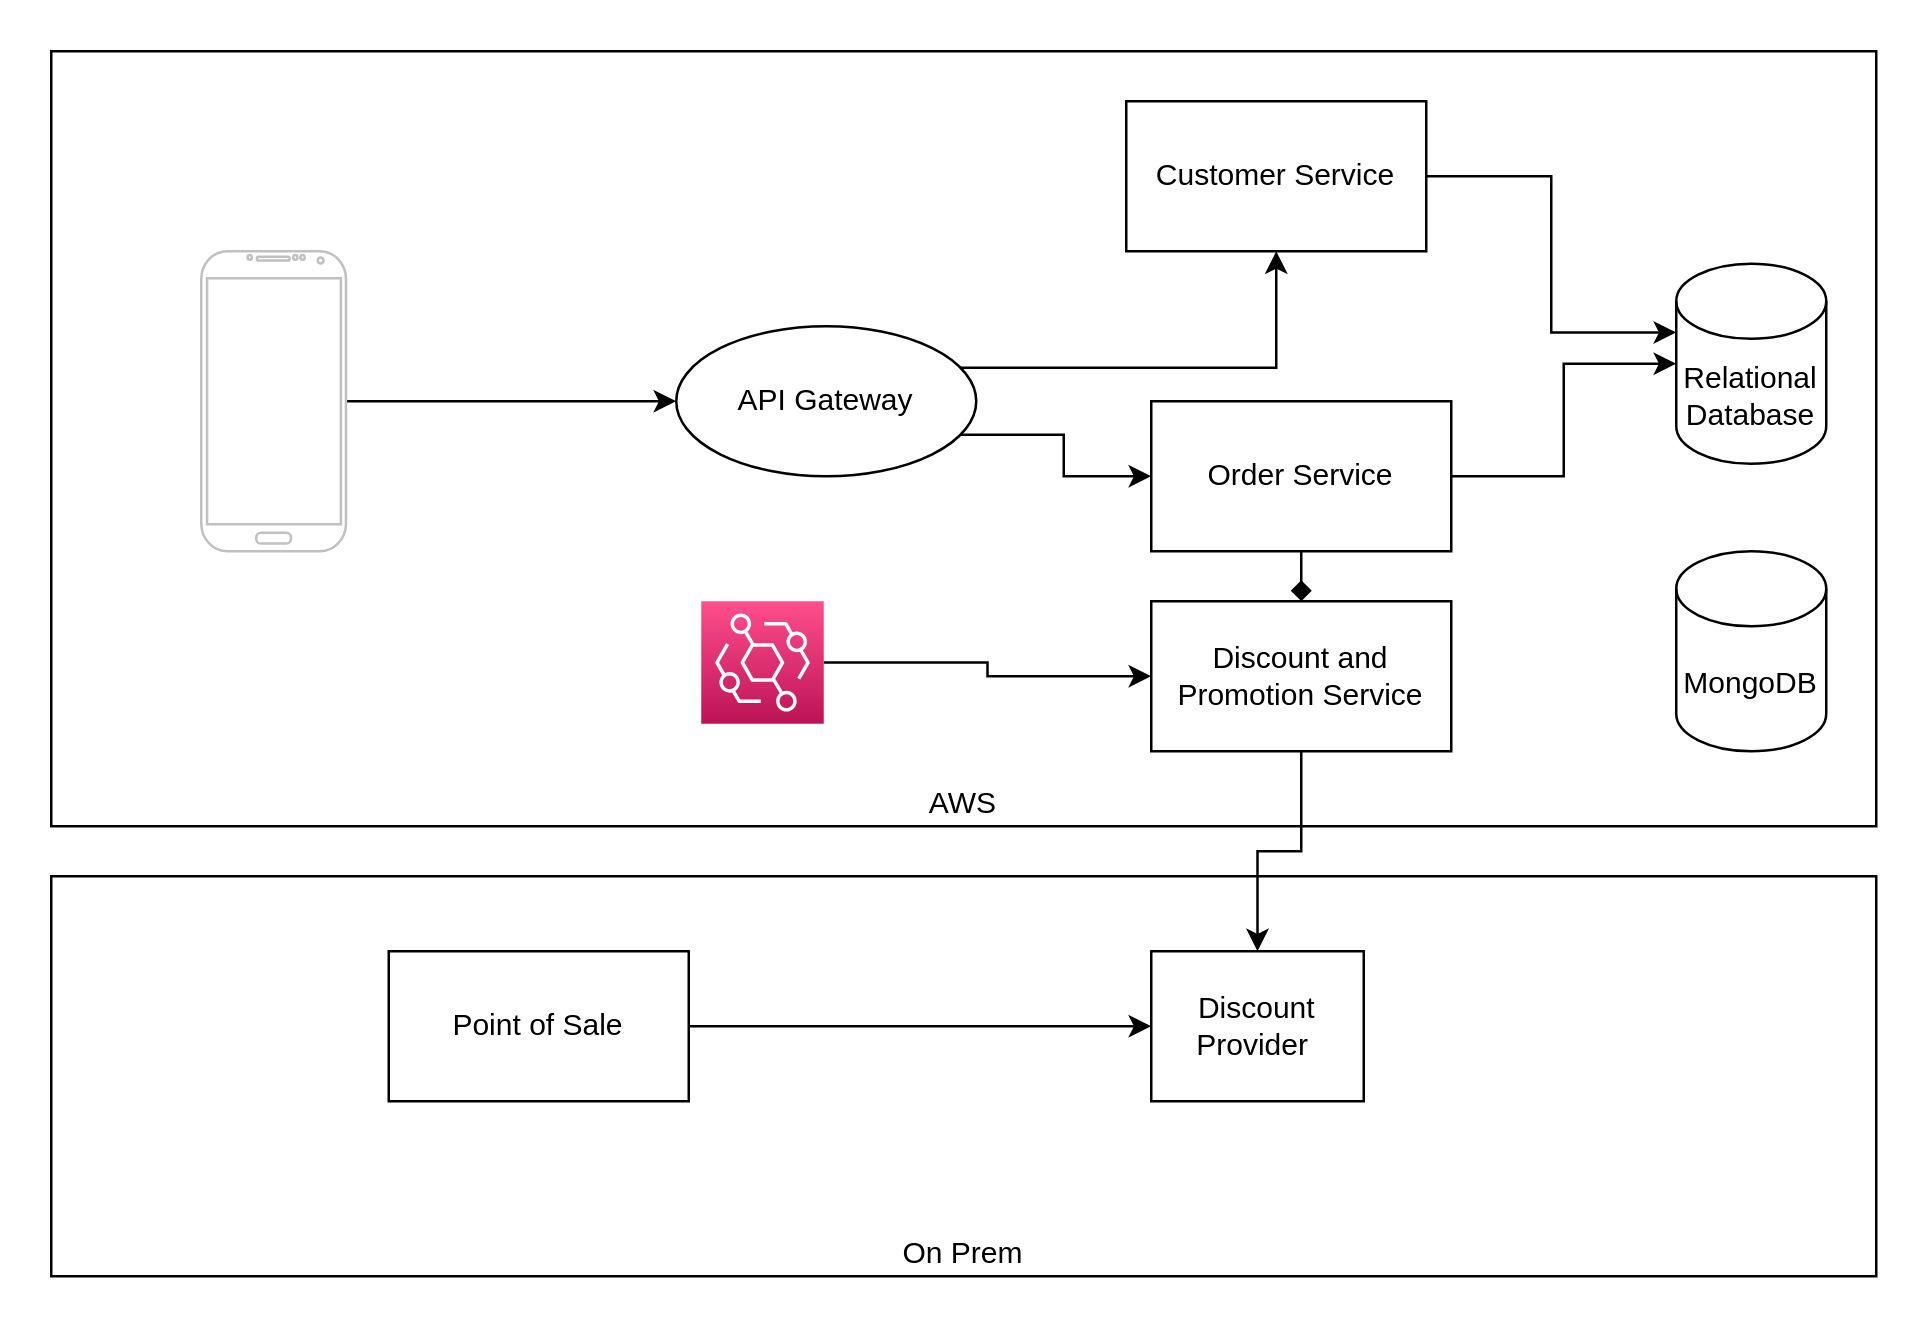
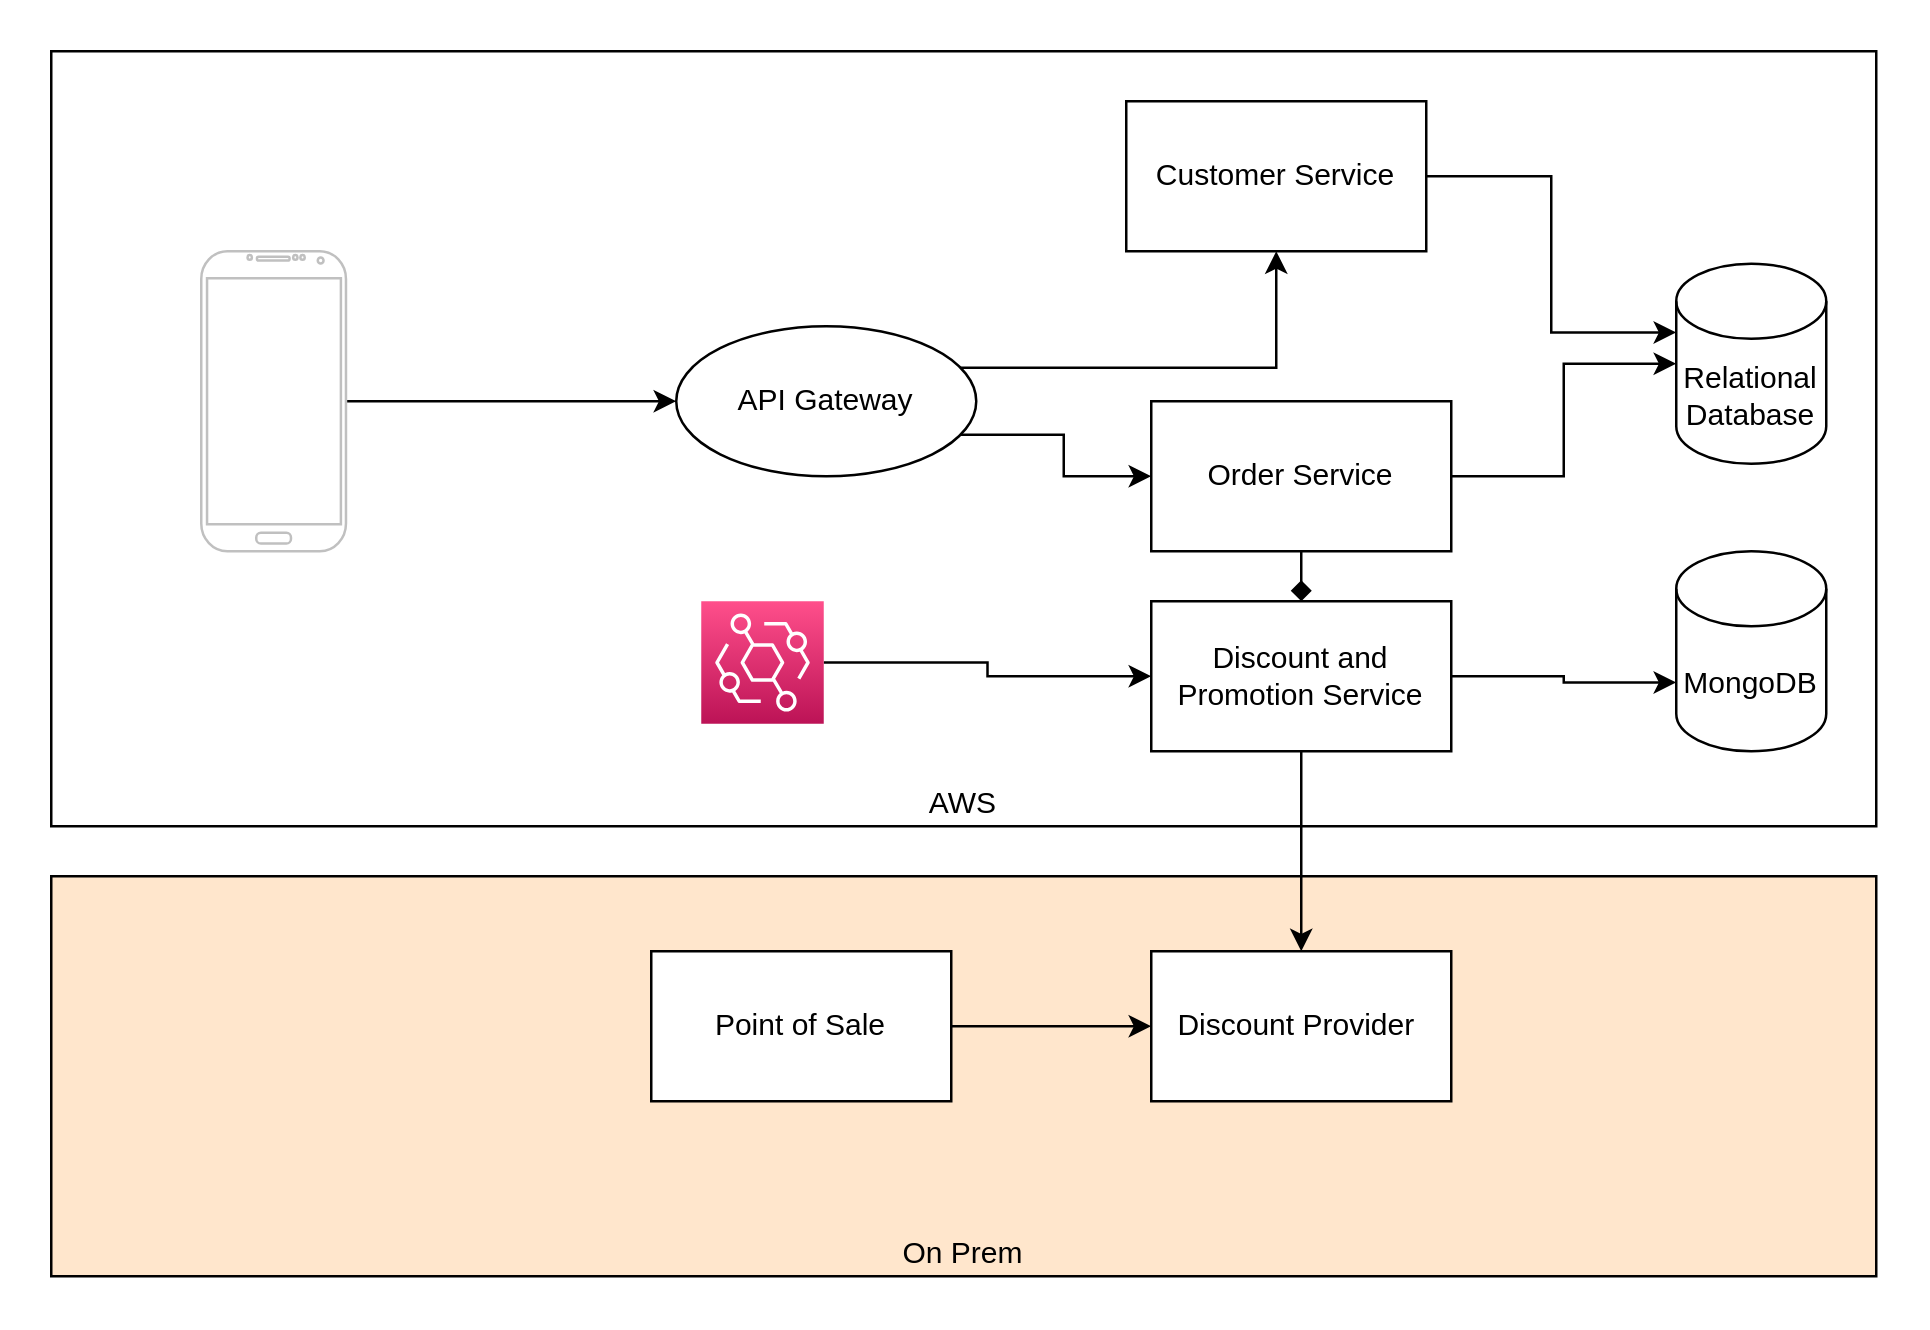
edge "Discount and Promotion Service" -> "MongoDB": added
node "Point of Sale": moved (539, 1026) -> (801, 1026)
node "Discount Provider": size 213x150 -> 300x150
node "On Prem": fillcolor #ffffff -> #ffe6cc
